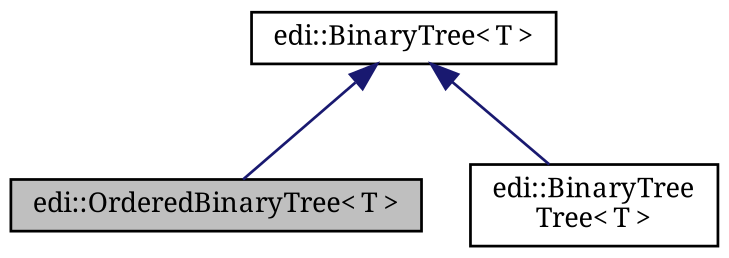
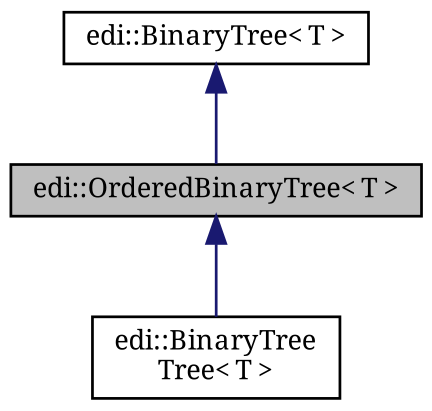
edge "edi::BinaryTree Tree< T >" -> "edi::BinaryTree< T >": now "edi::BinaryTree Tree< T >" -> "edi::OrderedBinaryTree< T >"
